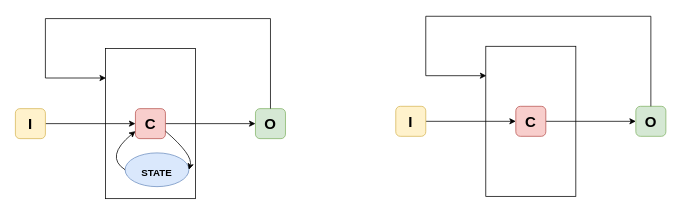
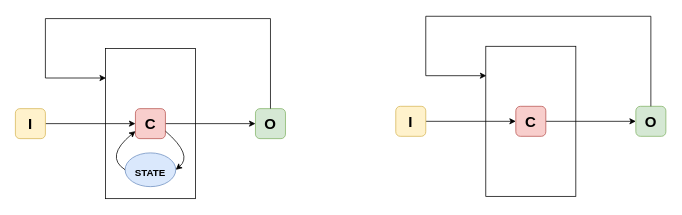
node "STATE": size 64x34 -> 51x34
